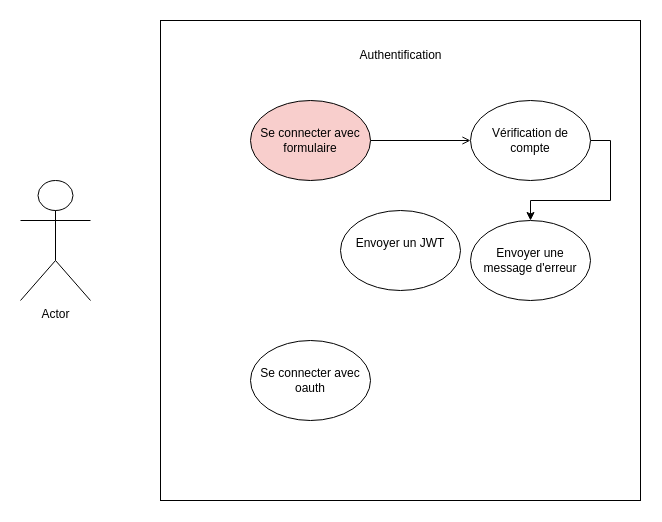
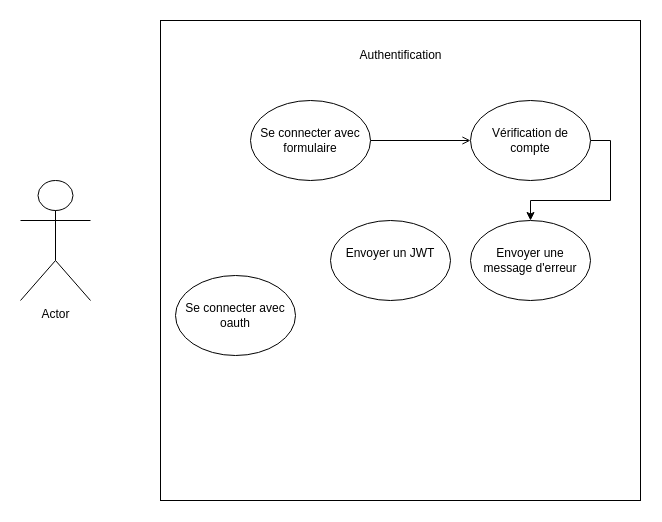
node "Se connecter avec formulaire": fillcolor #f8cecc -> #ffffff
node "Envoyer un JWT": moved (401, 251) -> (391, 261)
node "Se connecter avec oauth": moved (311, 381) -> (236, 316)
